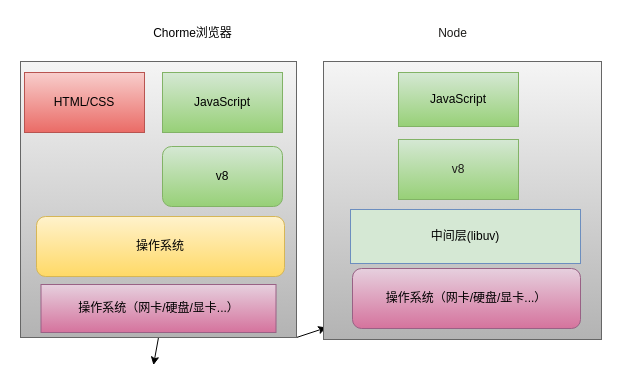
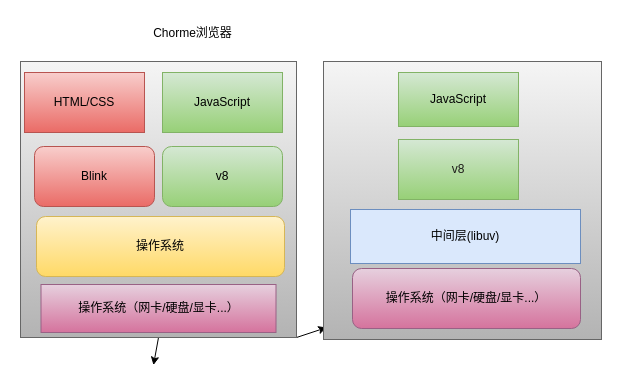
node "Node": removed
node "Blink": added
node "中间层(libuv)": fillcolor #d5e8d4 -> #dae8fc
